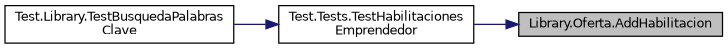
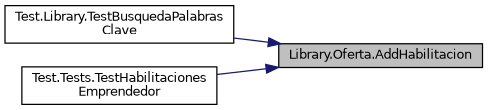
edge "Test.Library.TestBusquedaPalabras Clave" -> "Test.Tests.TestHabilitaciones Emprendedor": now "Test.Library.TestBusquedaPalabras Clave" -> "Library.Oferta.AddHabilitacion"
